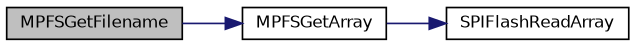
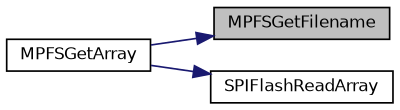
edge "MPFSGetFilename" -> "MPFSGetArray": reversed
